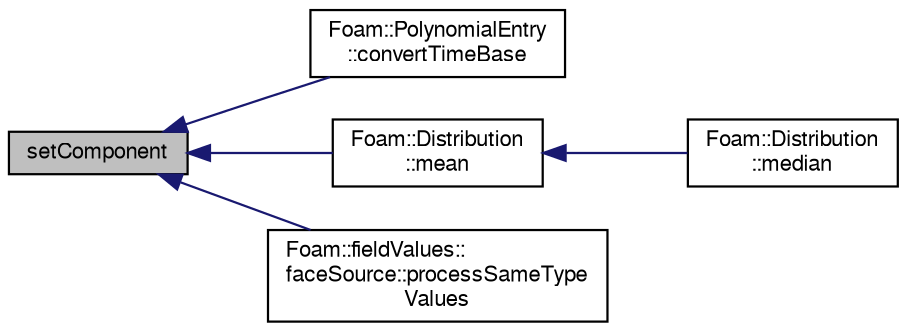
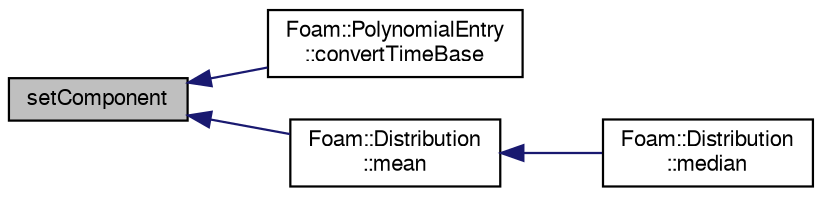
node "Foam::fieldValues:: faceSource::processSameType Values": removed
